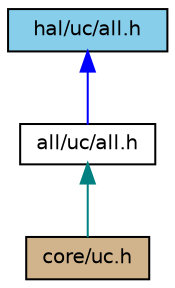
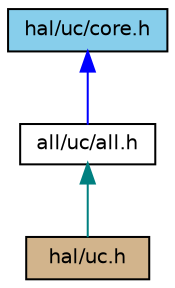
node "hal/uc/all.h": label "hal/uc/all.h" -> "hal/uc/core.h"
node "core/uc.h": label "core/uc.h" -> "hal/uc.h"
